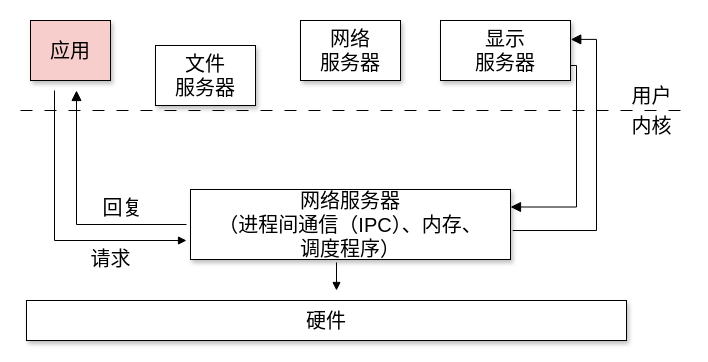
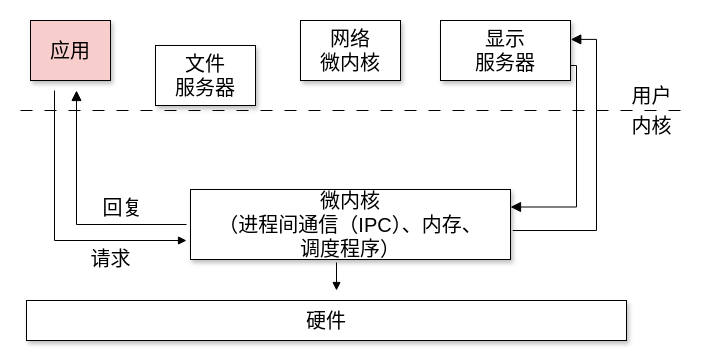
node "网络服务器": label "网络服务器" -> "网络微内核"
node "网络服务器（进程间通信（IPC）、内存、 调度程序）": label "网络服务器（进程间通信（IPC）、内存、 调度程序）" -> "微内核（进程间通信（IPC）、内存、 调度程序）"
